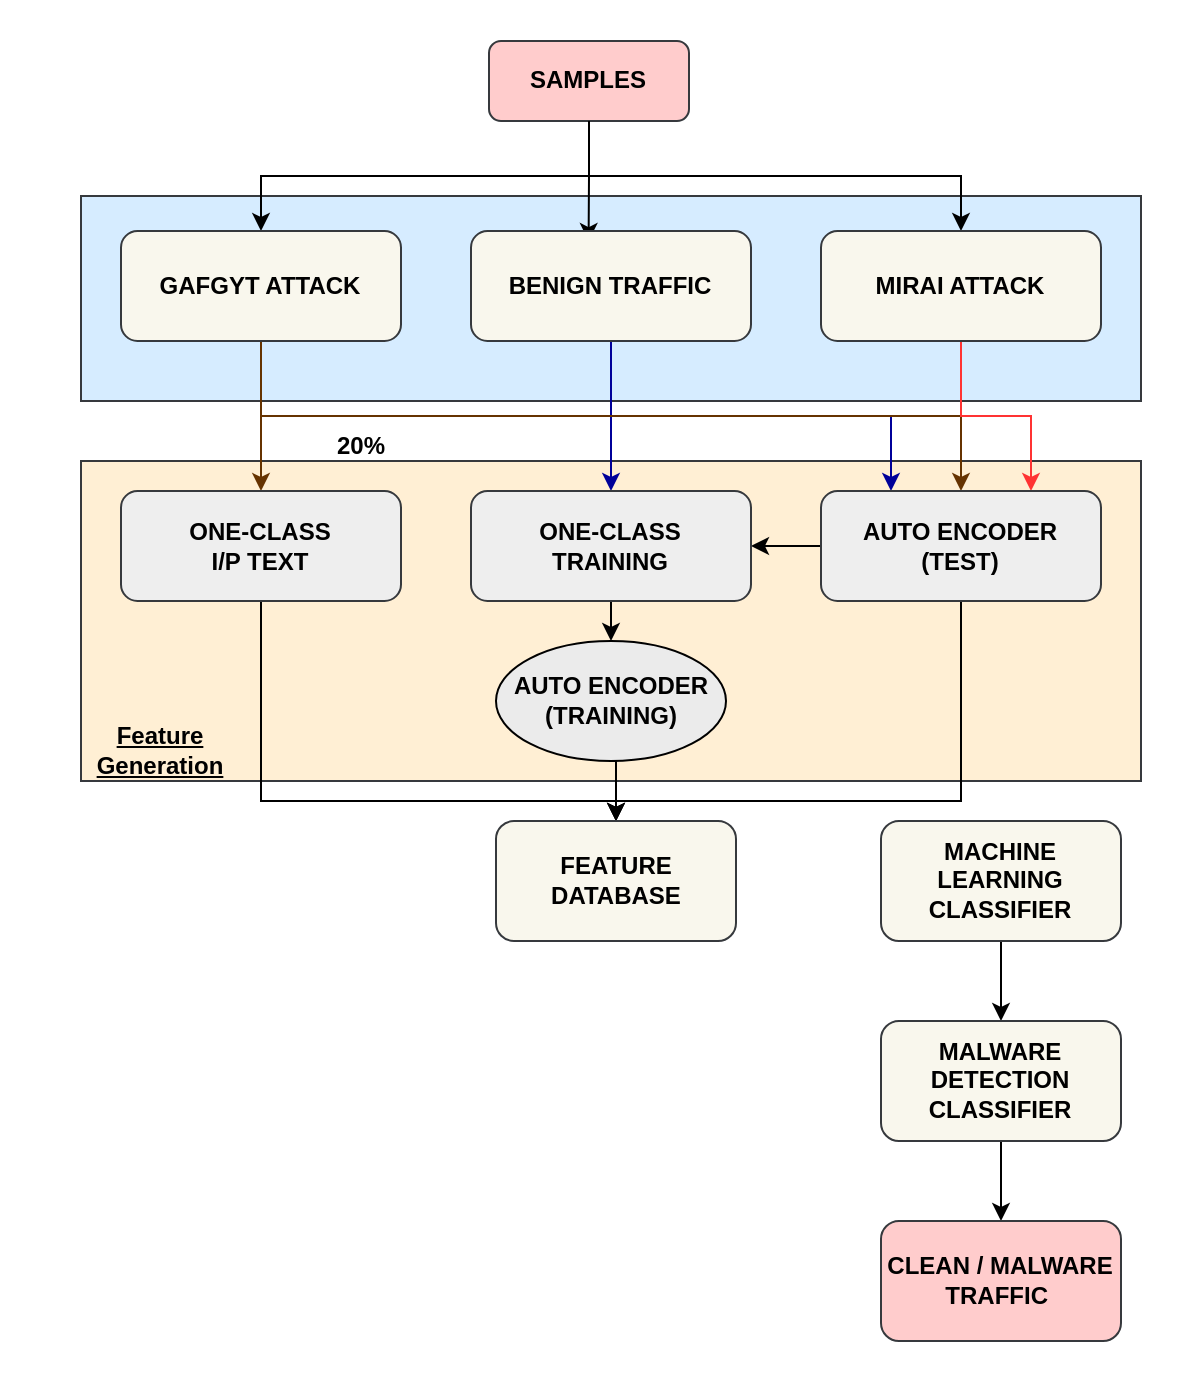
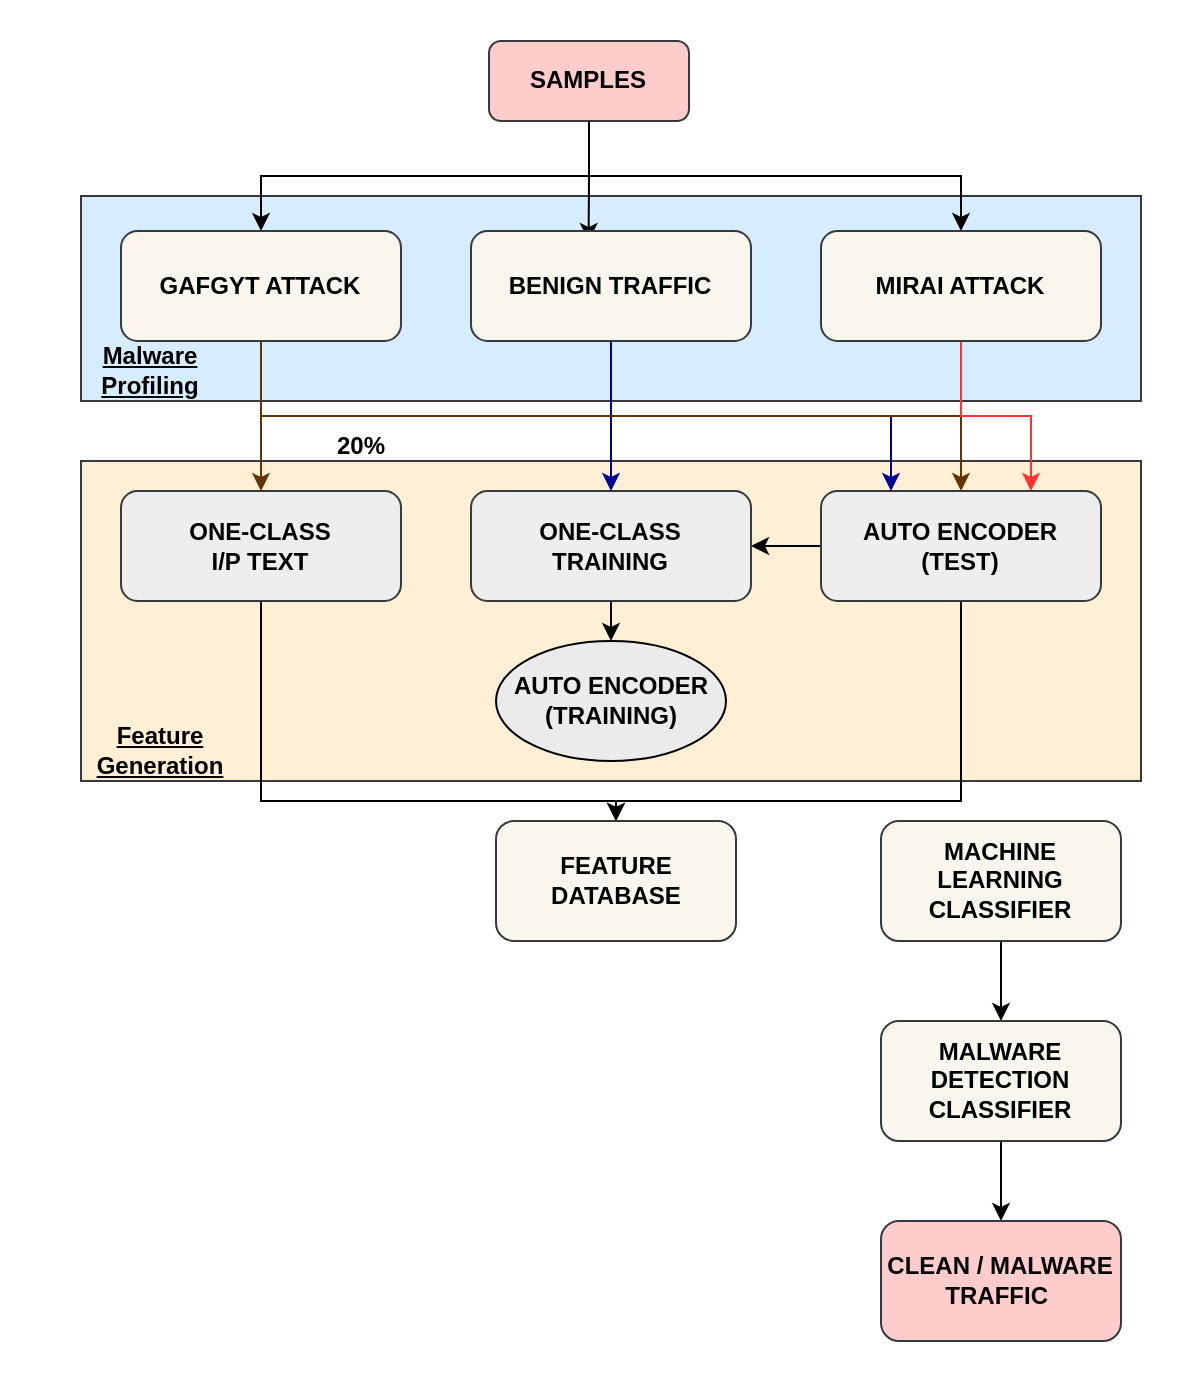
node "Malware Profiling": added
edge "AUTO ENCODER (TRAINING)" -> "FEATURE DATABASE": removed
